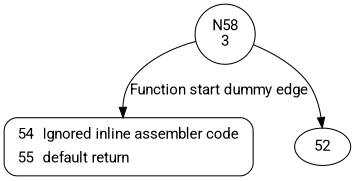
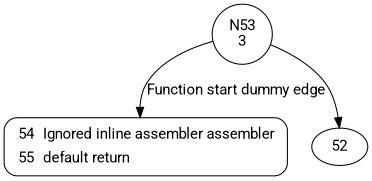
node "N58 3": label "N58 3" -> "N53 3"
node "54": text "Ignored inline assembler code" -> "Ignored inline assembler assembler"
